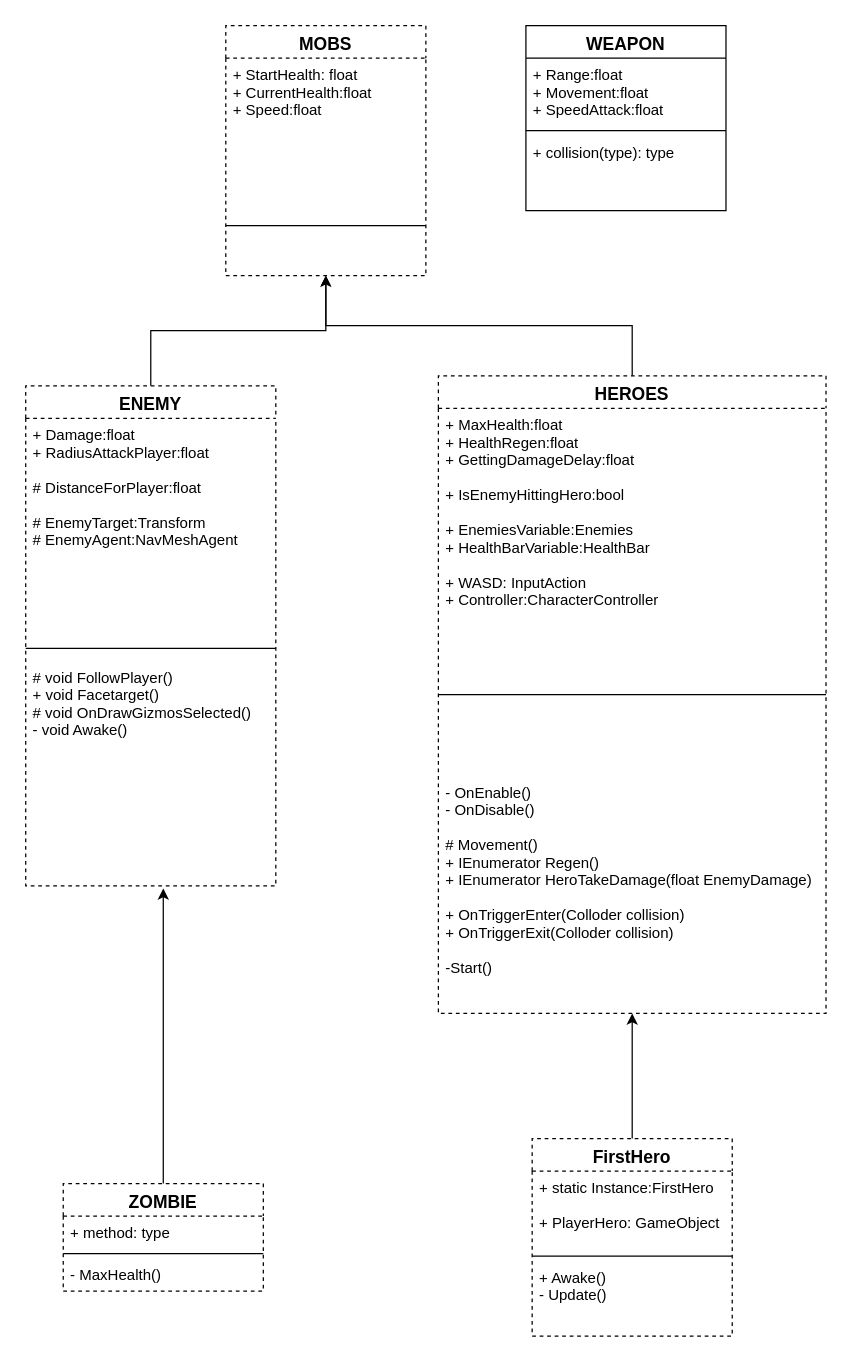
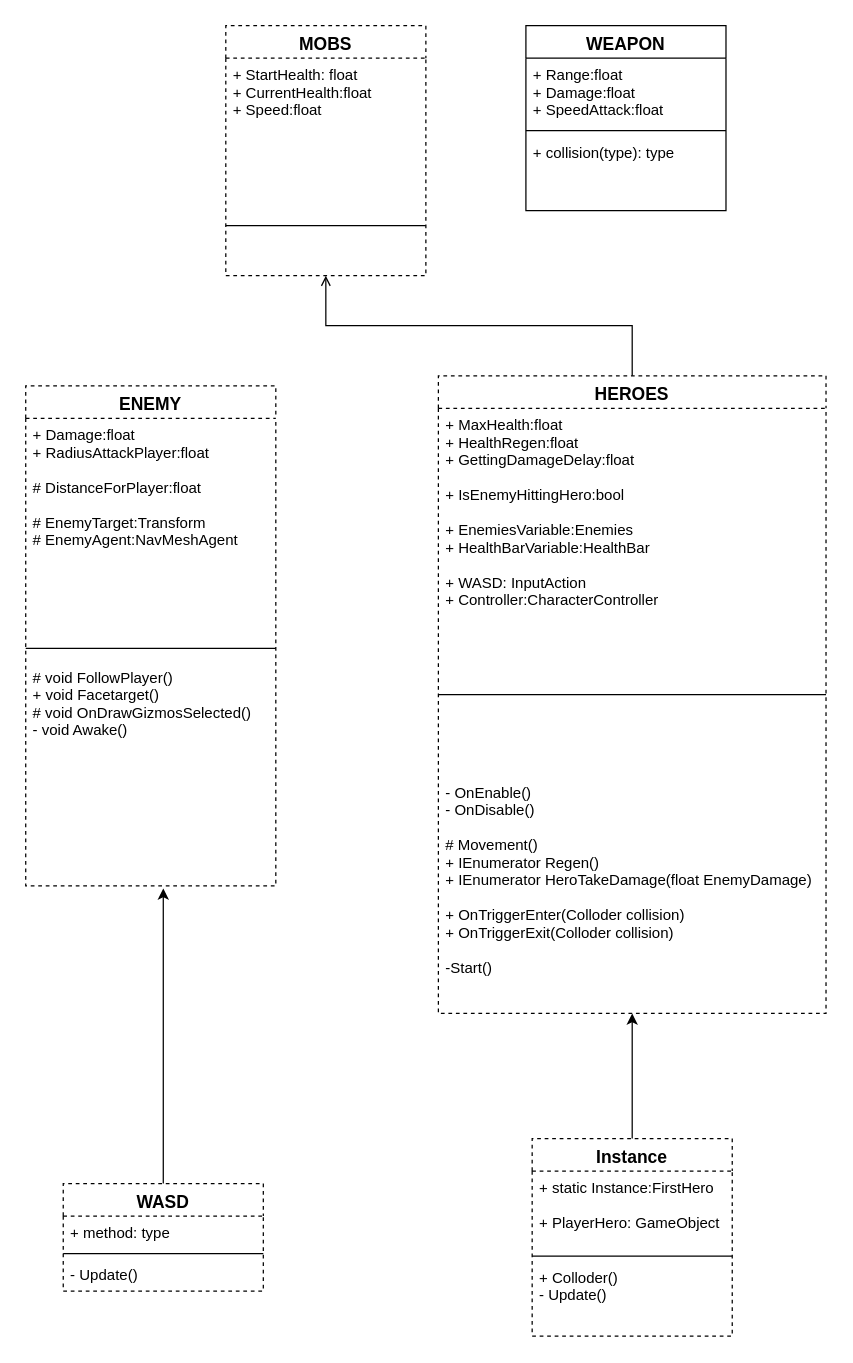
node "+ Range:float + Movement:float + SpeedAttack:float": label "+ Range:float + Movement:float + SpeedAttack:float" -> "+ Range:float + Damage:float + SpeedAttack:float"
edge "ENEMY" -> "MOBS": removed
node "FirstHero": label "FirstHero" -> "Instance"
node "ZOMBIE": label "ZOMBIE" -> "WASD"
node "- MaxHealth()": label "- MaxHealth()" -> "- Update()"
node "+ Awake() - Update()": label "+ Awake() - Update()" -> "+ Colloder() - Update()"
